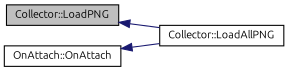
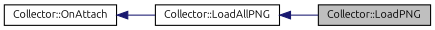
edge "Collector::LoadAllPNG" -> "Collector::LoadPNG": reversed
node "OnAttach::OnAttach": label "OnAttach::OnAttach" -> "Collector::OnAttach"
